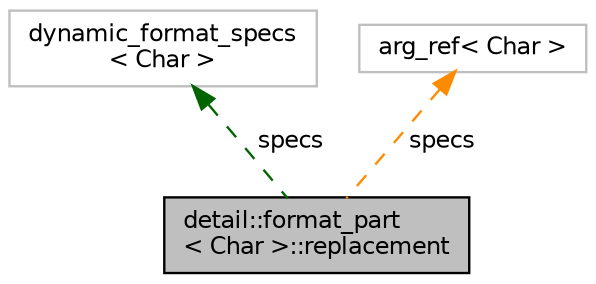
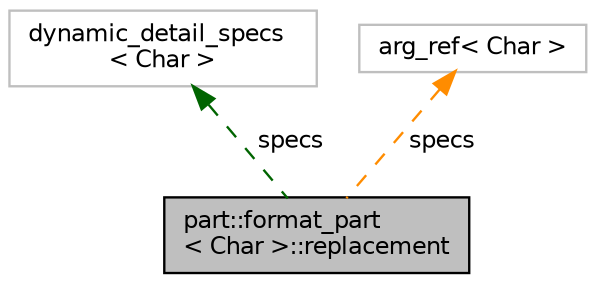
node "dynamic_format_specs < Char >": label "dynamic_format_specs < Char >" -> "dynamic_detail_specs < Char >"
node "detail::format_part < Char >::replacement": label "detail::format_part < Char >::replacement" -> "part::format_part < Char >::replacement"
